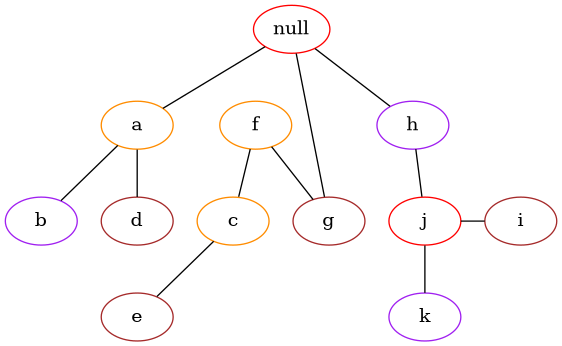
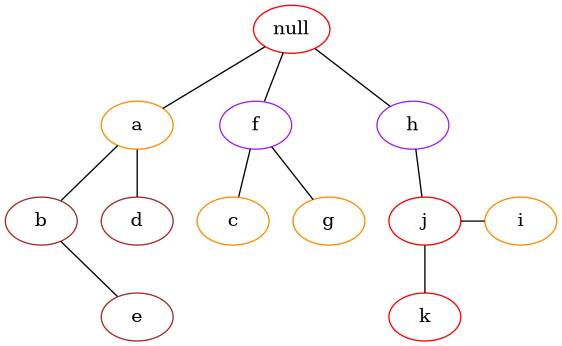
node "f": color darkorange -> purple
edge "null" -- "g": now "null" -- "f"
node "b": color purple -> brown
node "g": color brown -> darkorange
node "i": color brown -> darkorange
edge "c" -- "e": now "b" -- "e"
node "k": color purple -> red
